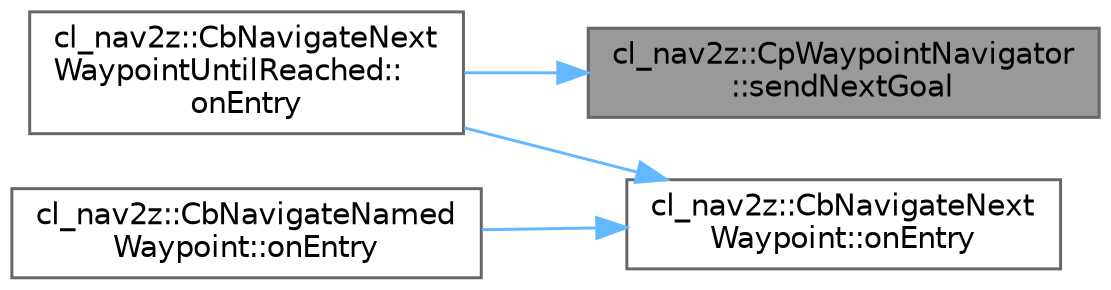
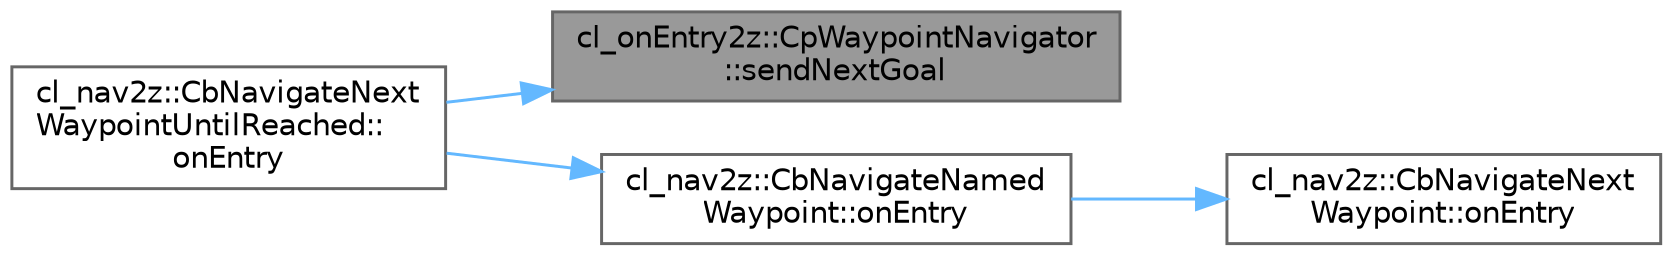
node "cl_nav2z::CpWaypointNavigator ::sendNextGoal": label "cl_nav2z::CpWaypointNavigator ::sendNextGoal" -> "cl_onEntry2z::CpWaypointNavigator ::sendNextGoal"
edge "cl_nav2z::CbNavigateNext WaypointUntilReached:: onEntry" -> "cl_nav2z::CbNavigateNext Waypoint::onEntry": now "cl_nav2z::CbNavigateNext WaypointUntilReached:: onEntry" -> "cl_nav2z::CbNavigateNamed Waypoint::onEntry"
